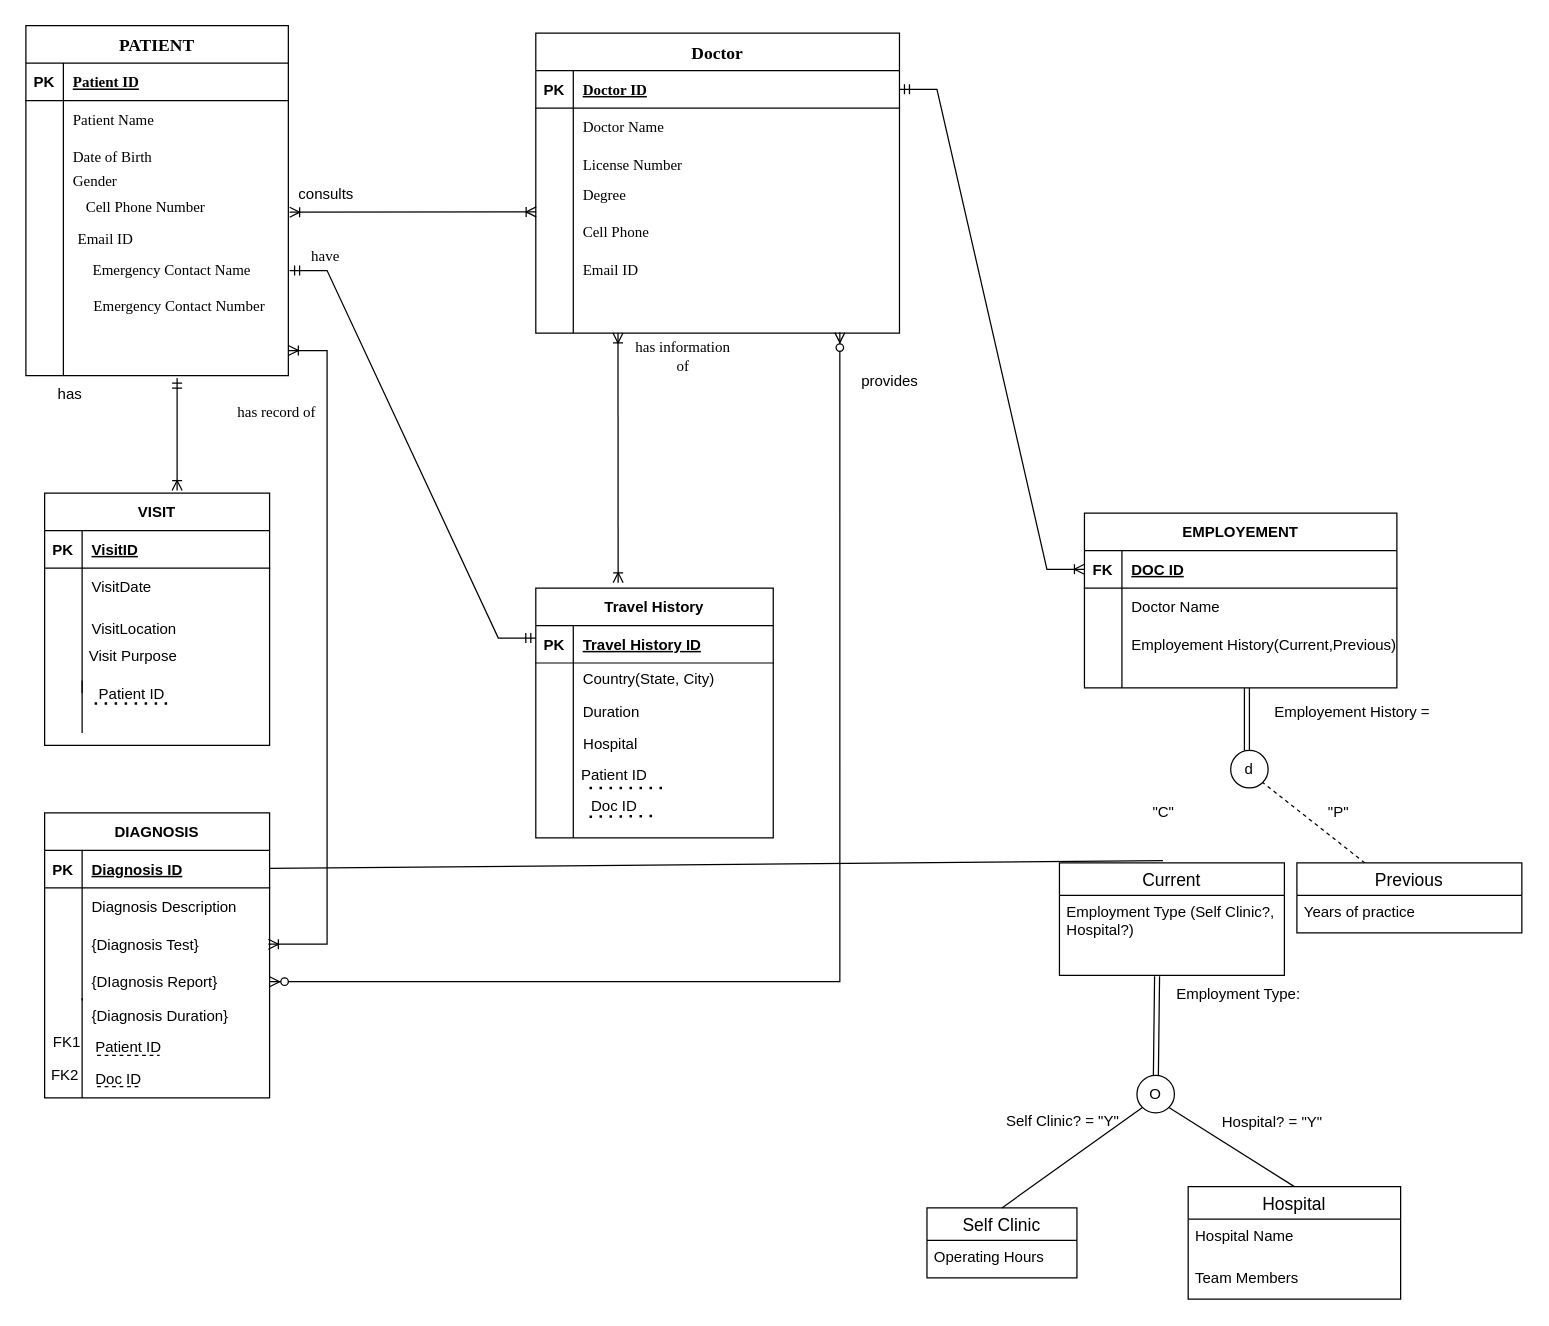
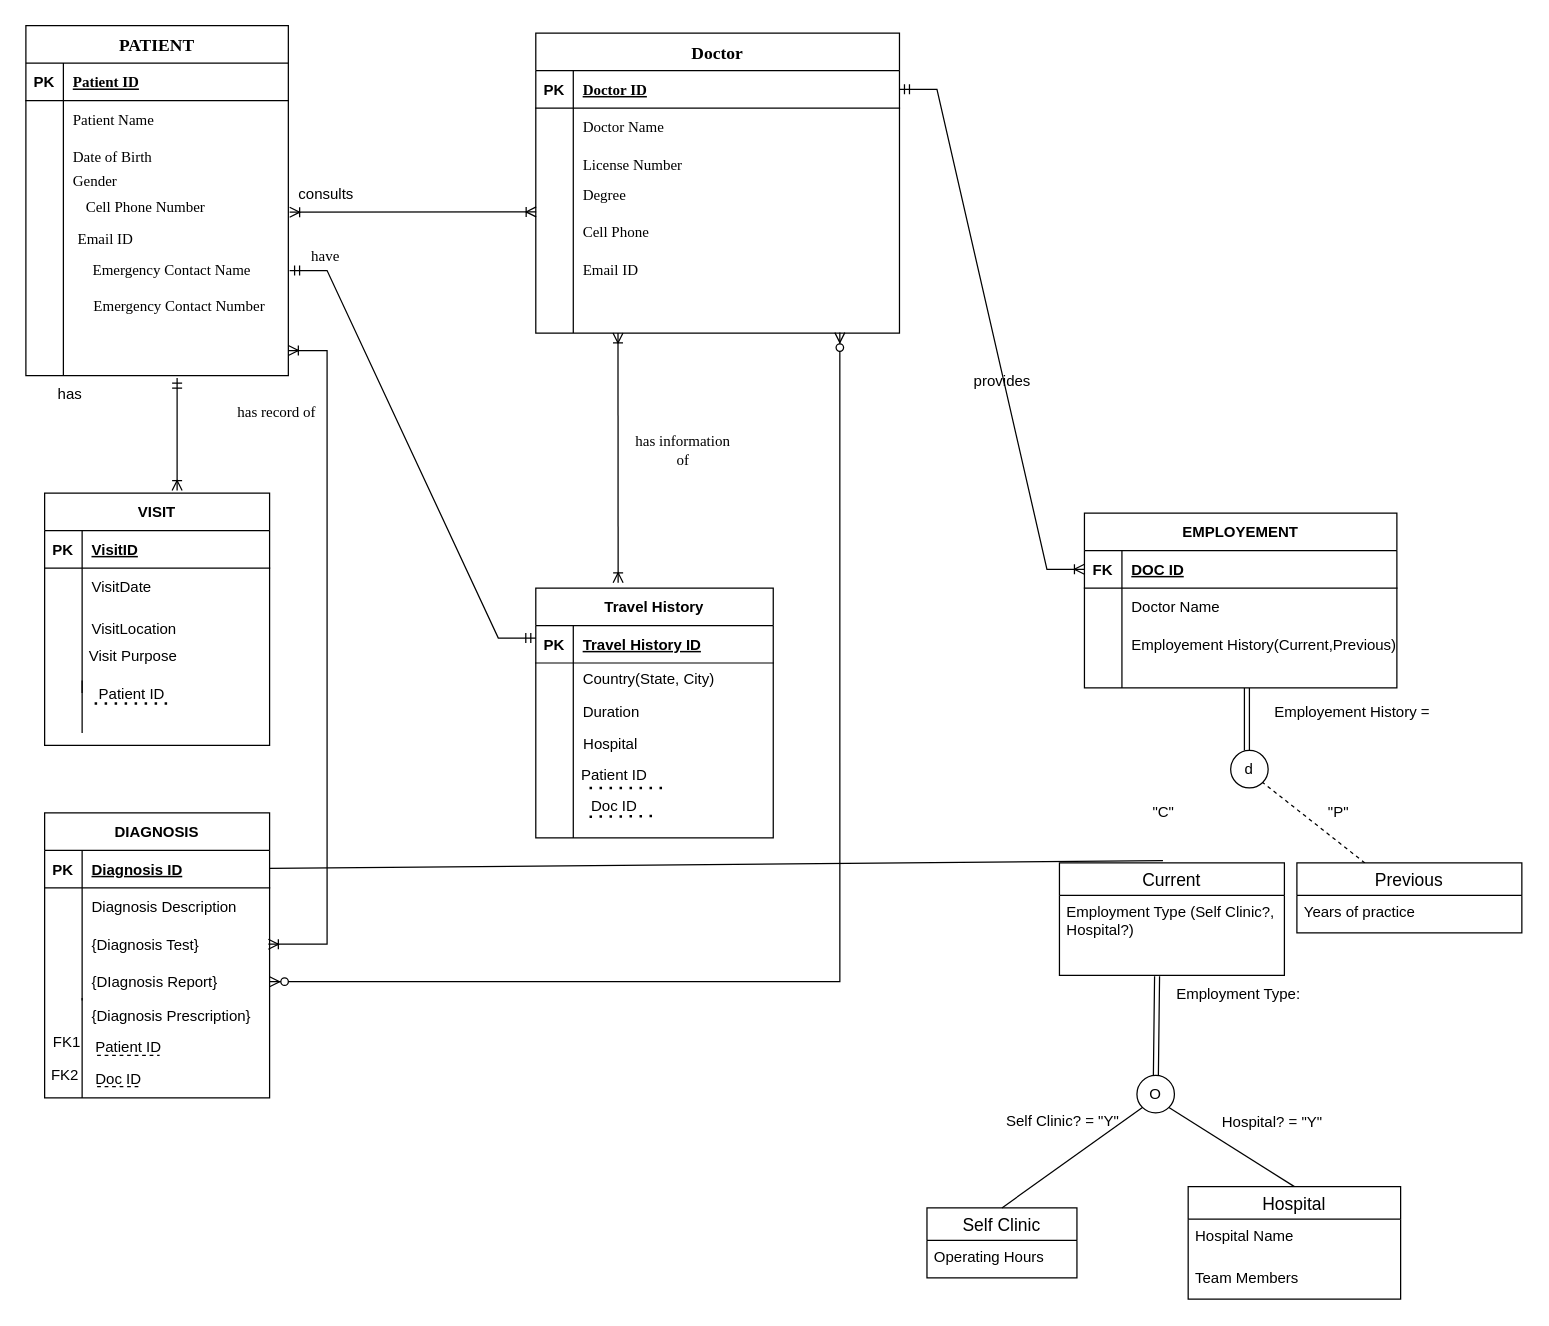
node "has information of": moved (683, 357) -> (683, 451)
node "provides": moved (889, 382) -> (1002, 382)
node "{Diagnosis Duration}": label "{Diagnosis Duration}" -> "{Diagnosis Prescription}"
